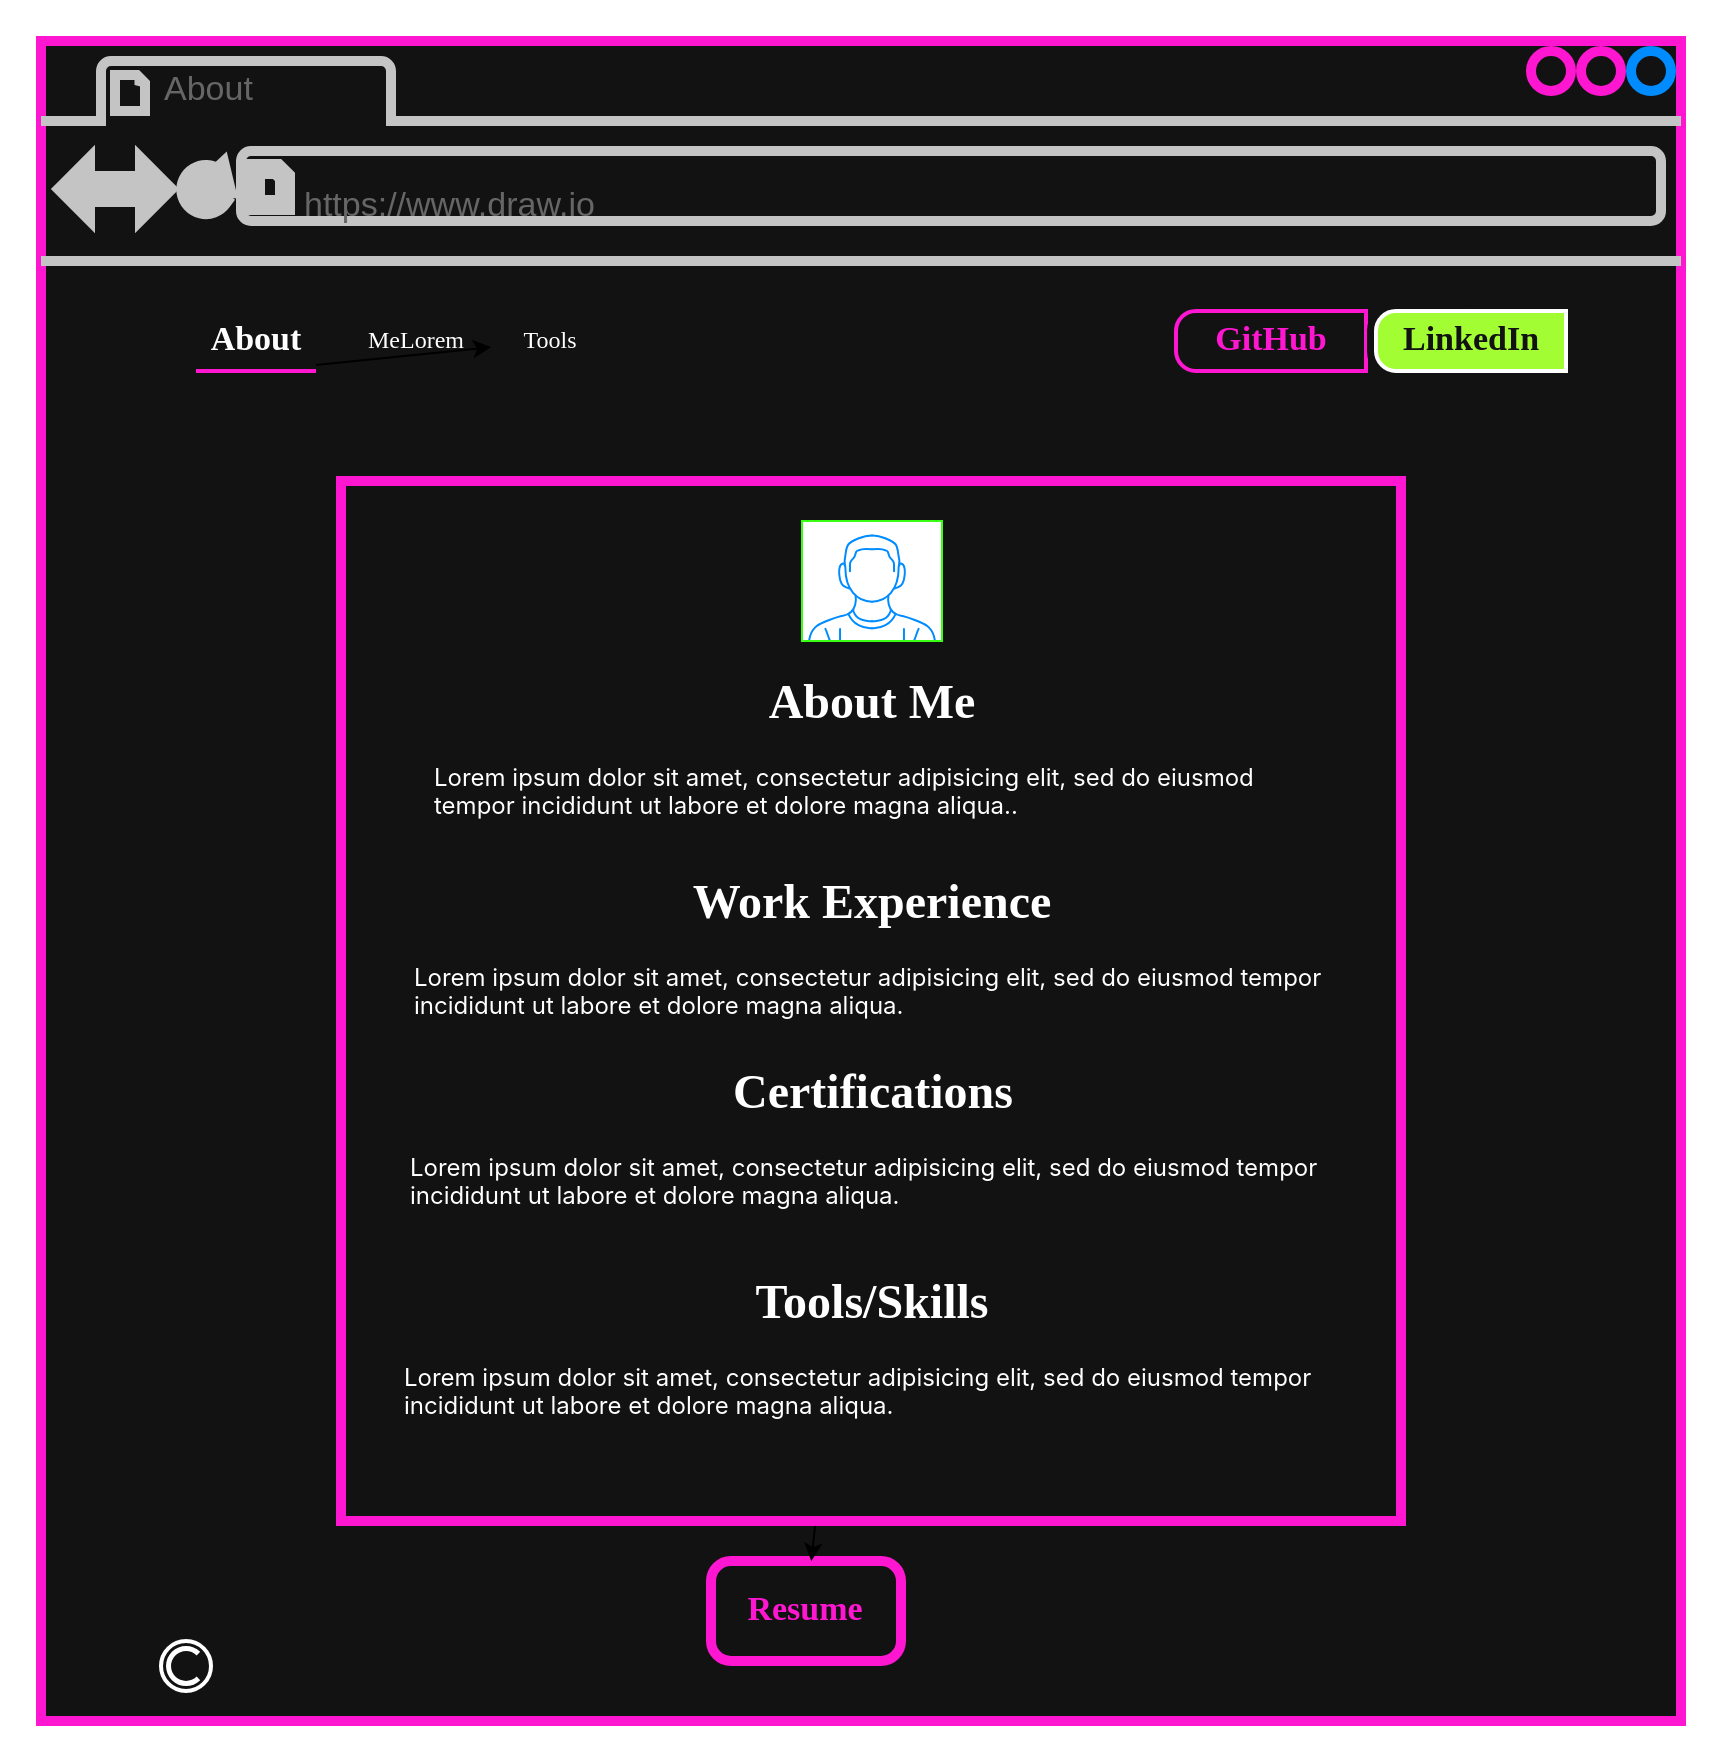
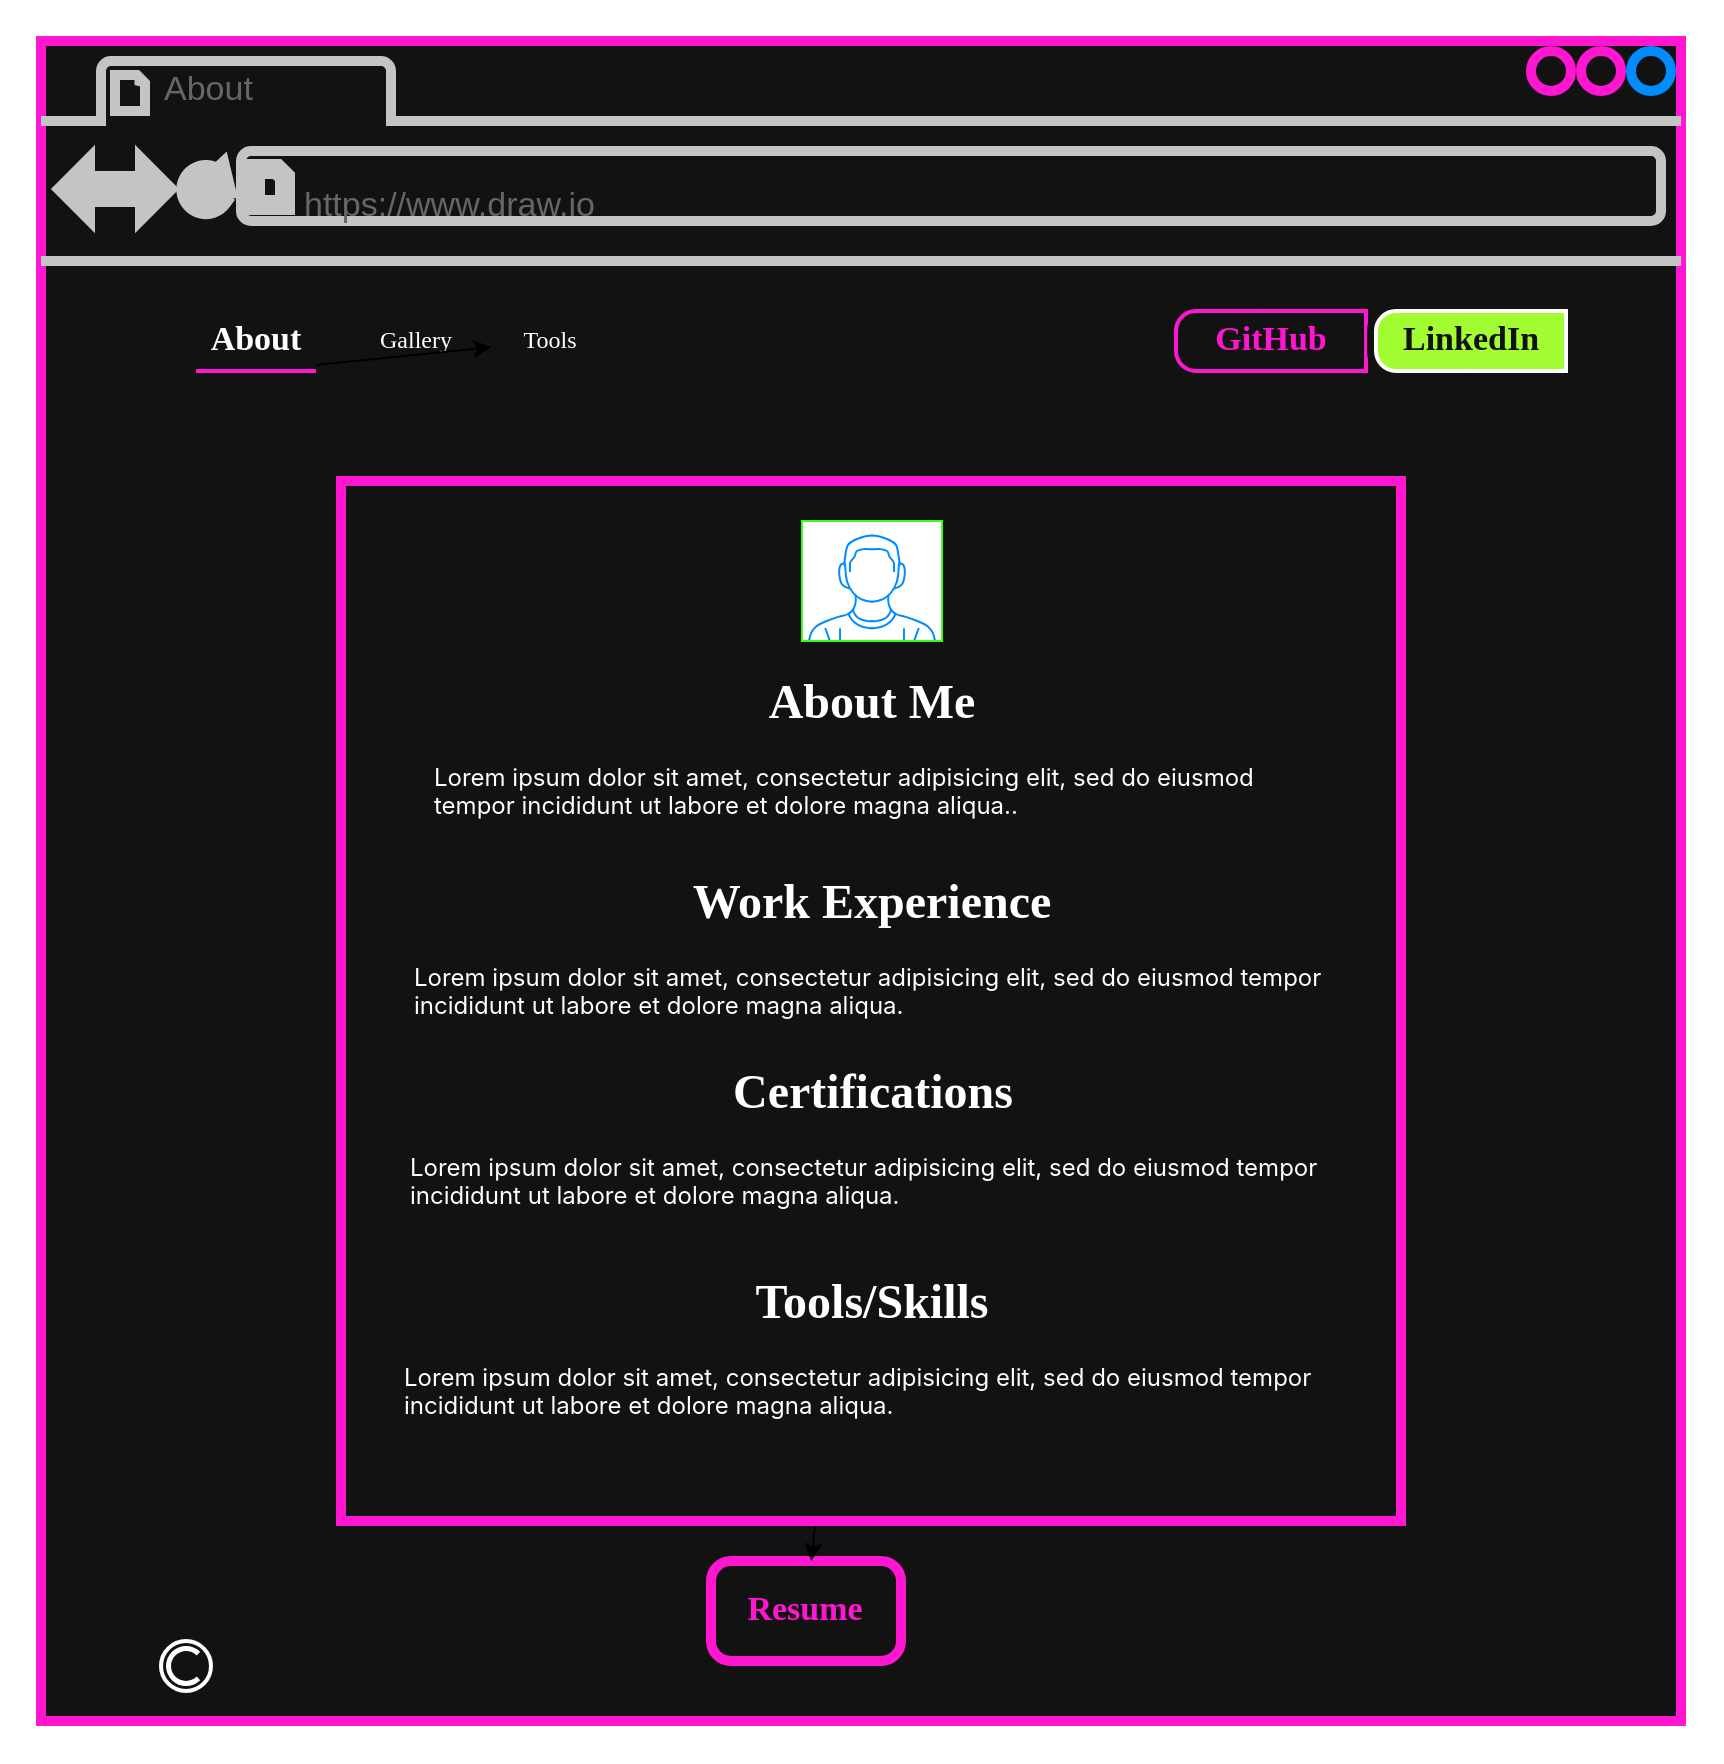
node "MeLorem": label "MeLorem" -> "Gallery"
